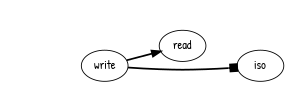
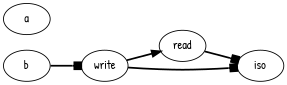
node "a": added
edge "read" -> "iso": added
node "b": added
